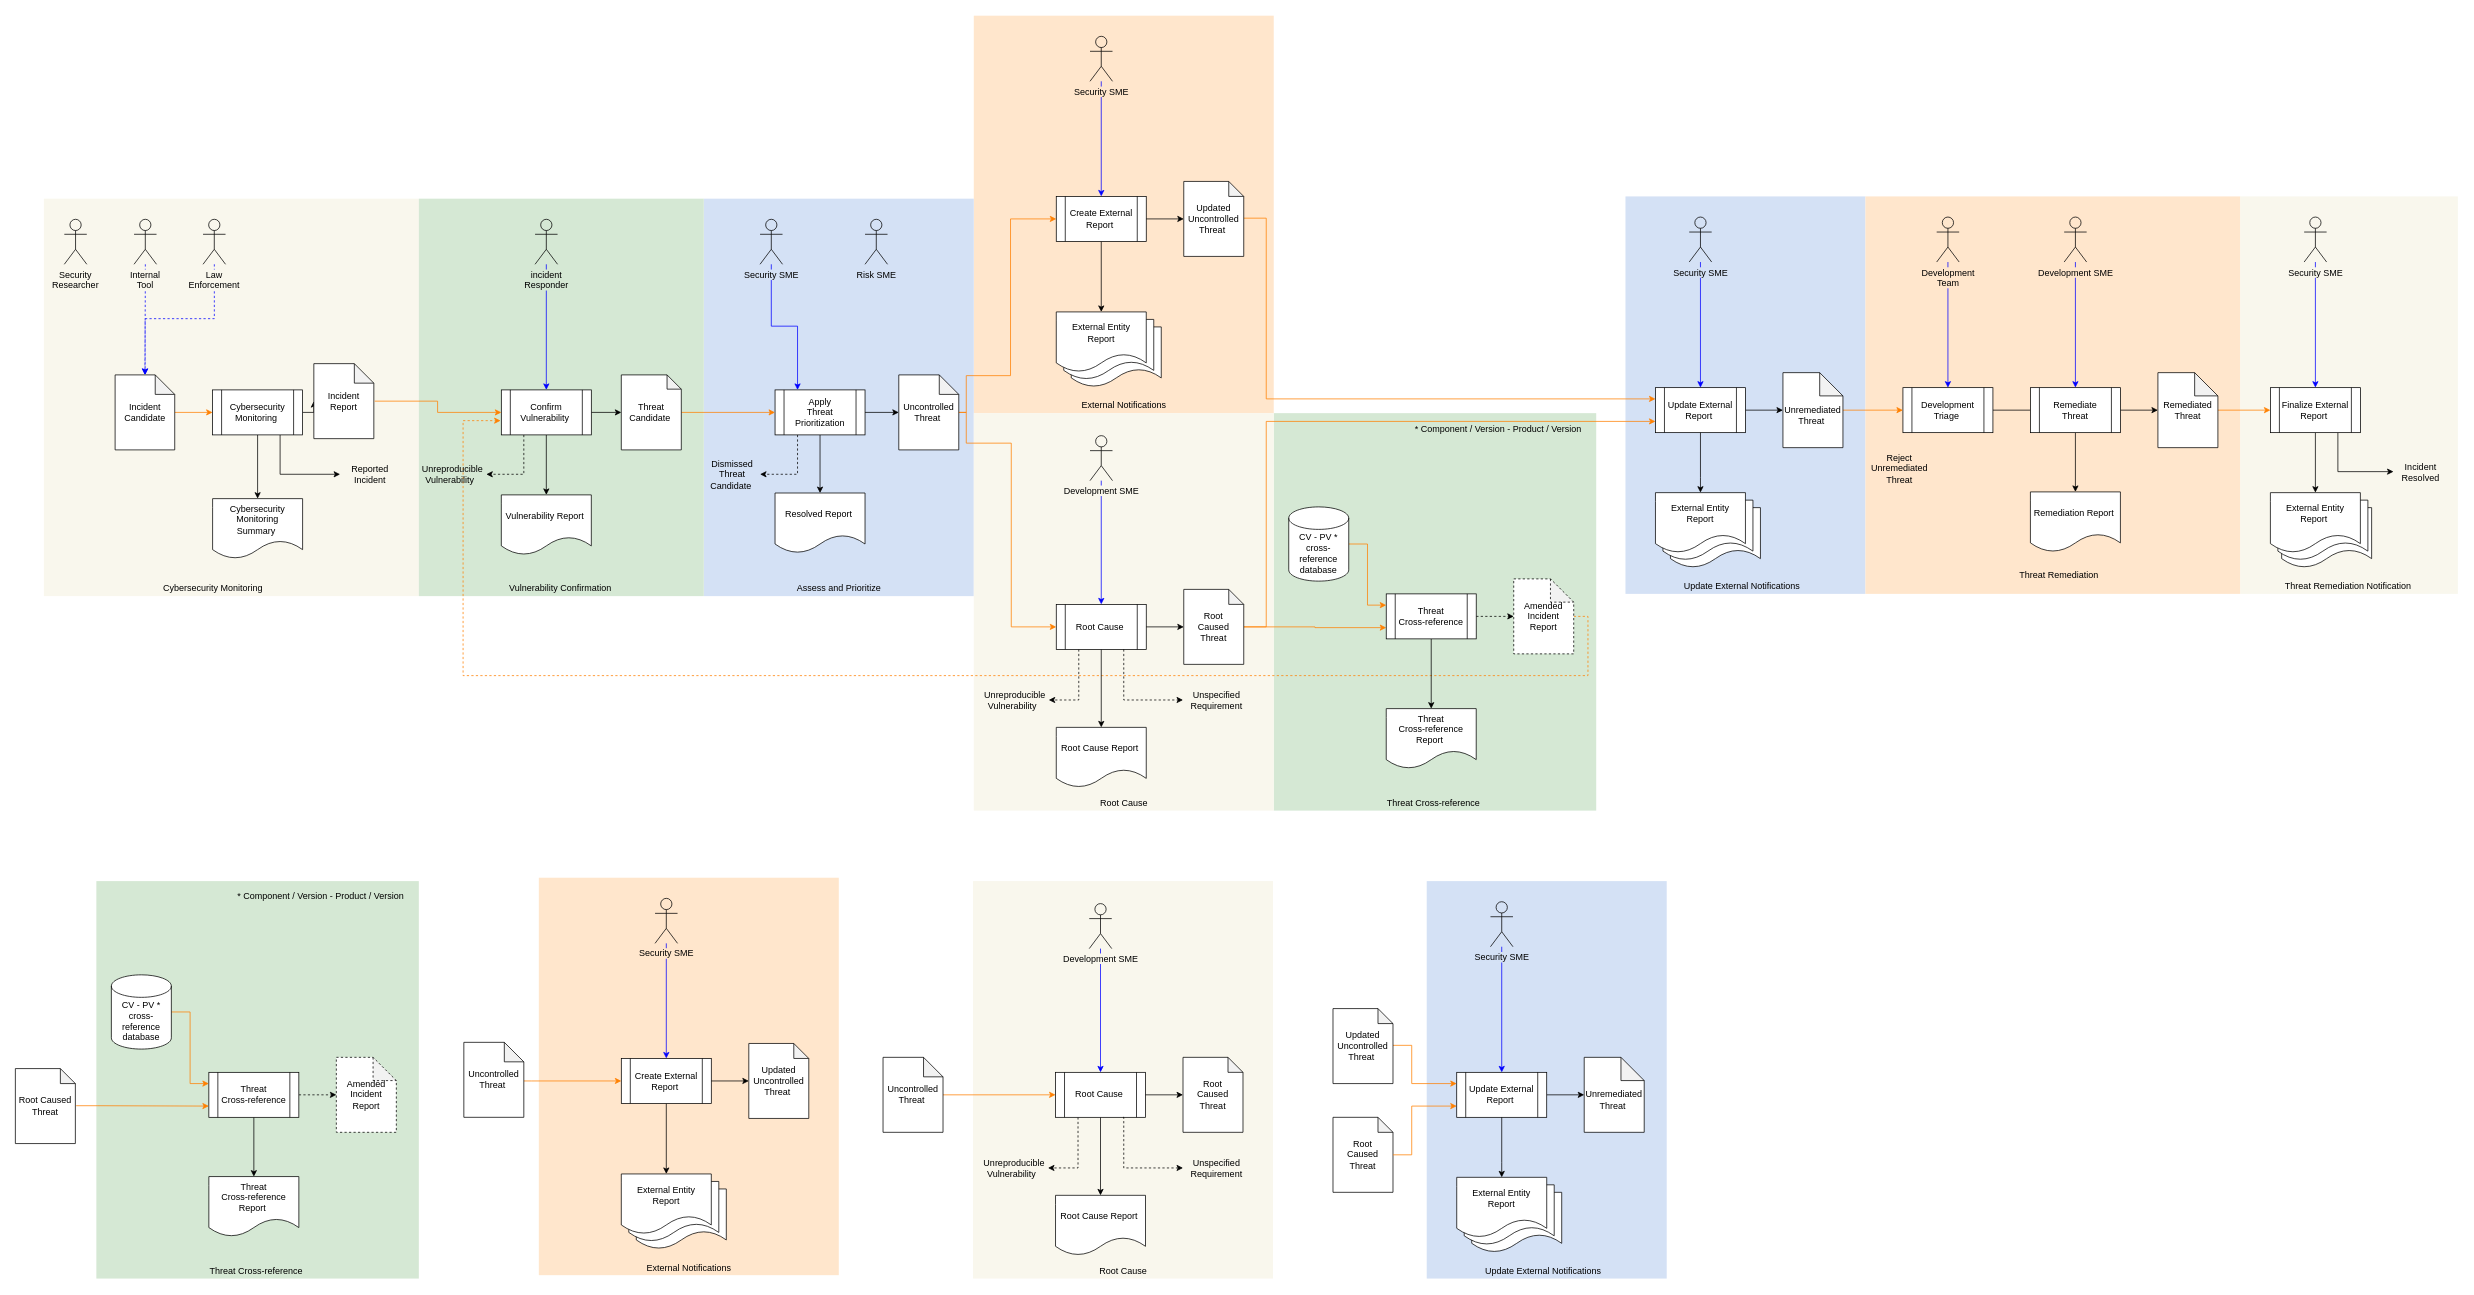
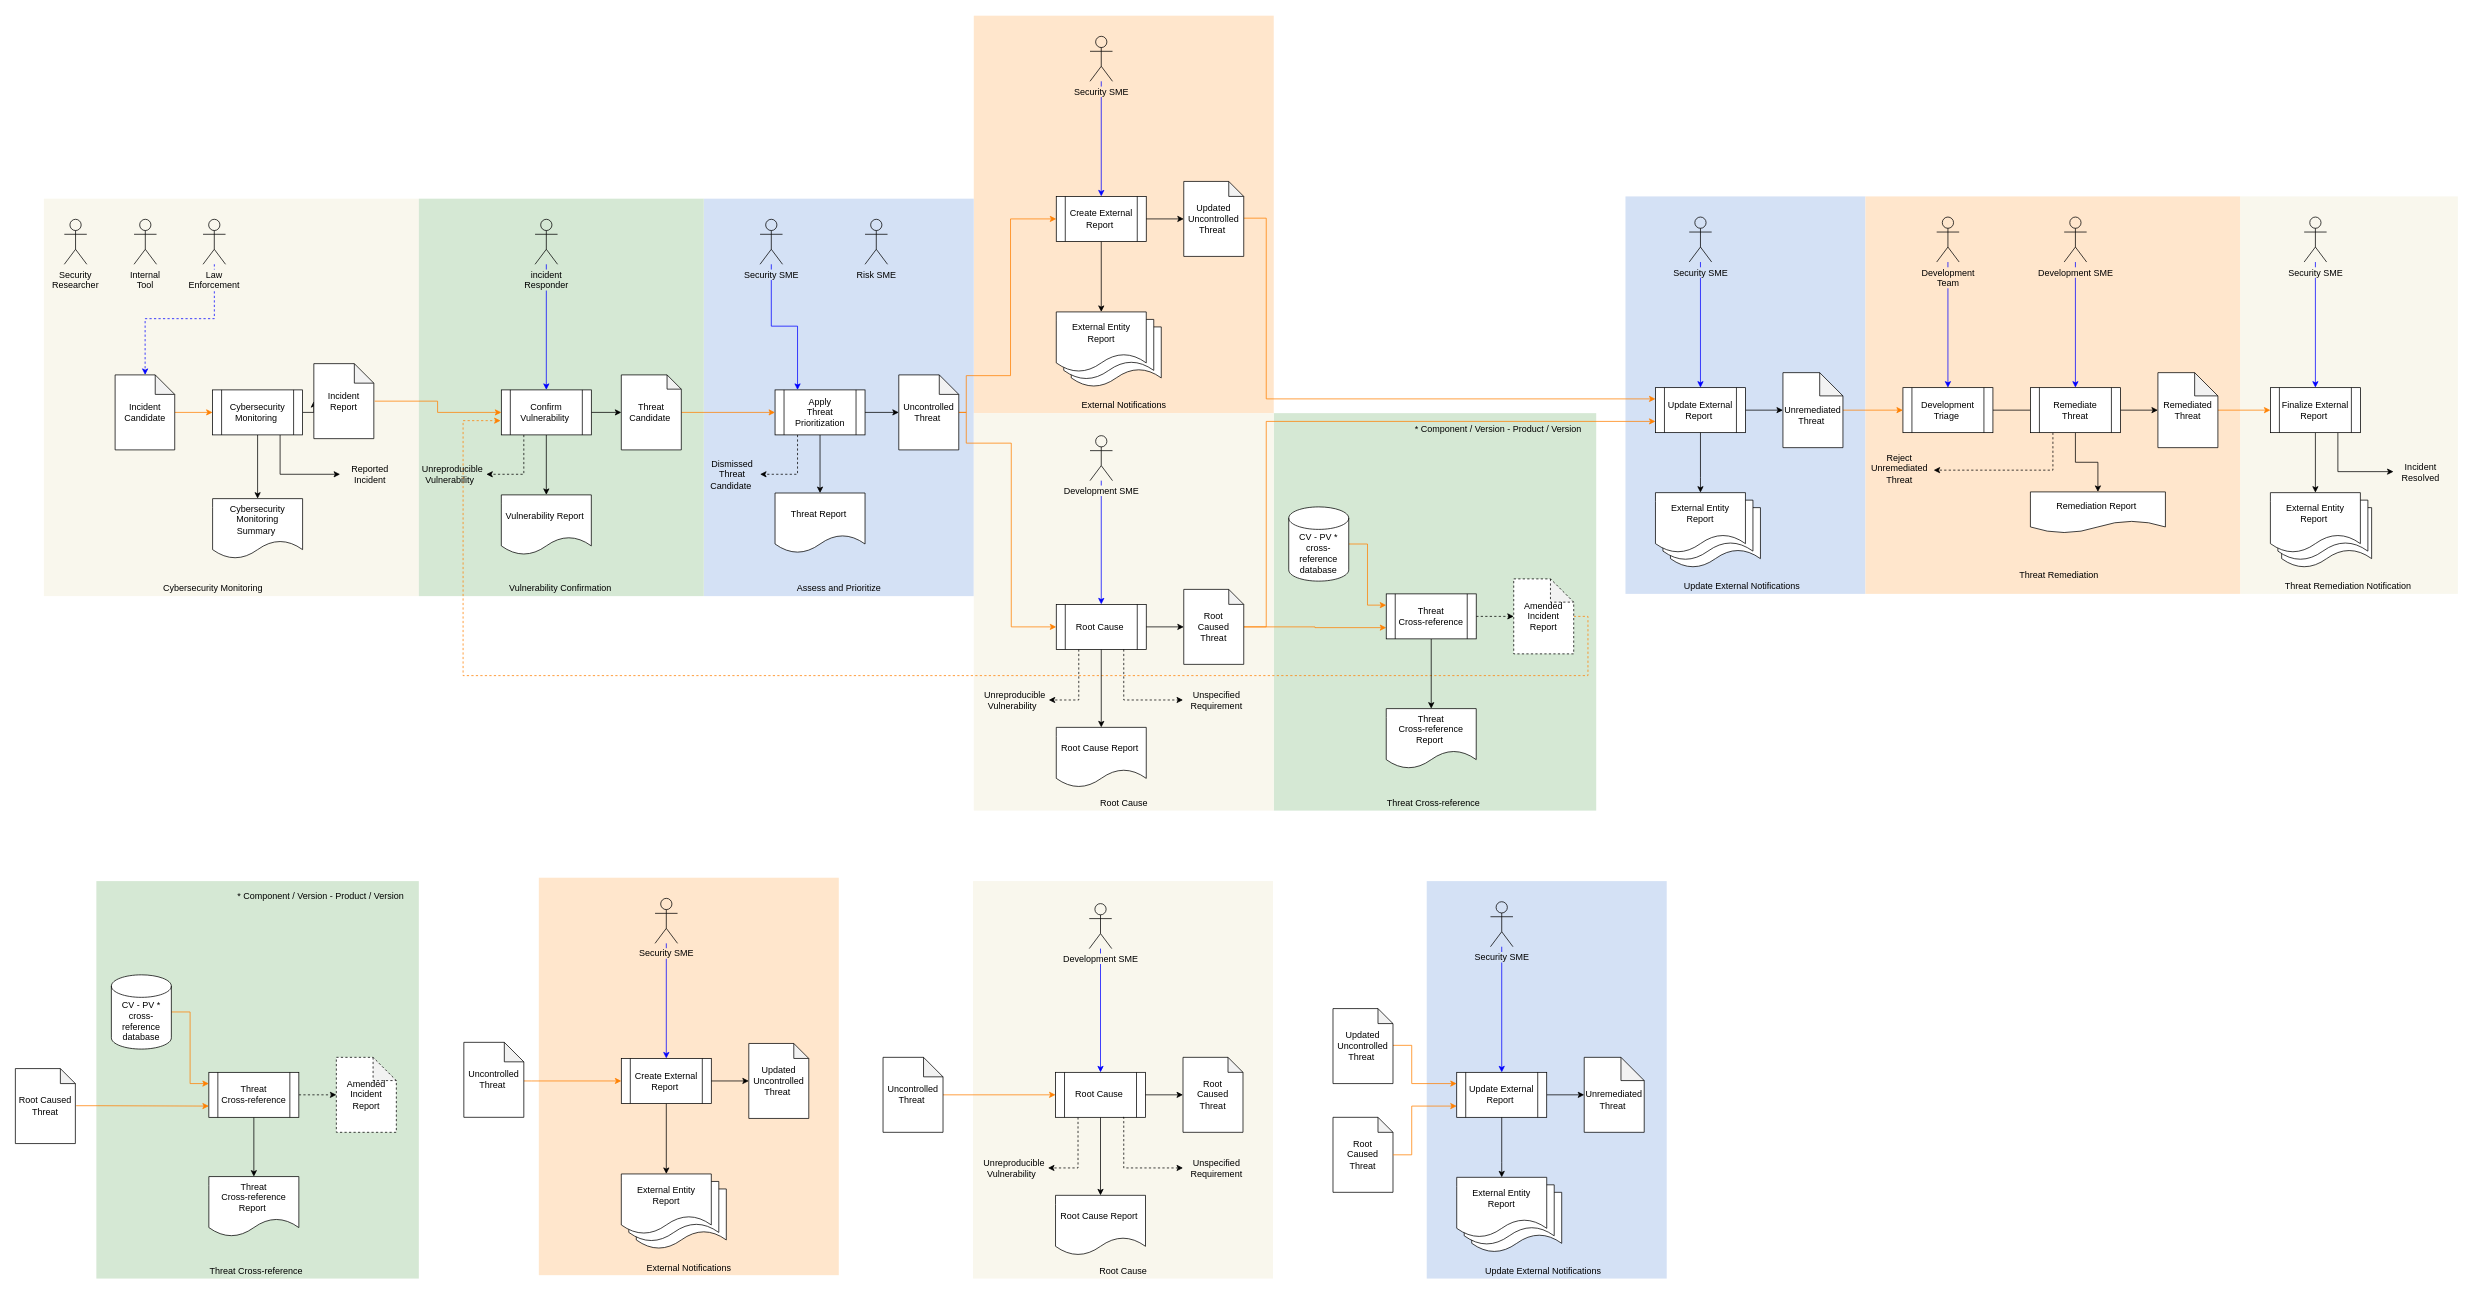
edge "Internal Tool" -> "Incident Candidate": removed
edge "Remediate Threat" -> "Reject Unremediated Threat": added
node "Resolved Report": label "Resolved Report" -> "Threat Report"
node "Remediation Report": size 90x60 -> 135x41
